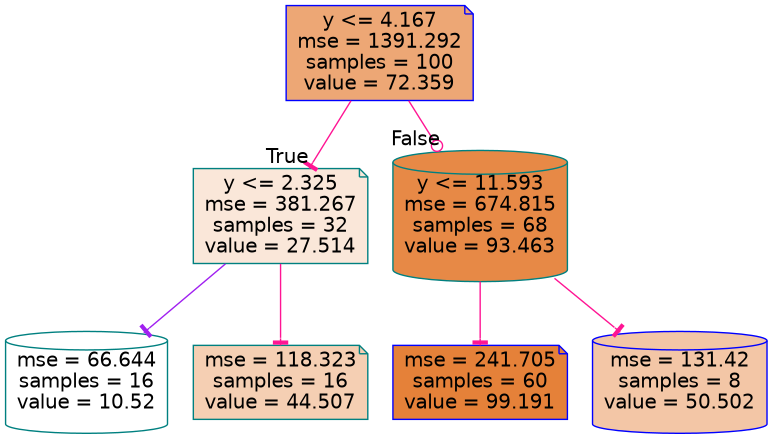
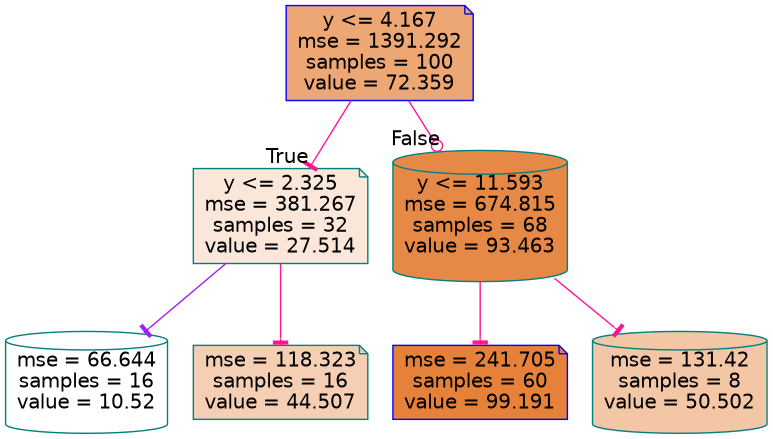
node "mse = 131.42 samples = 8 value = 50.502": color blue -> teal
